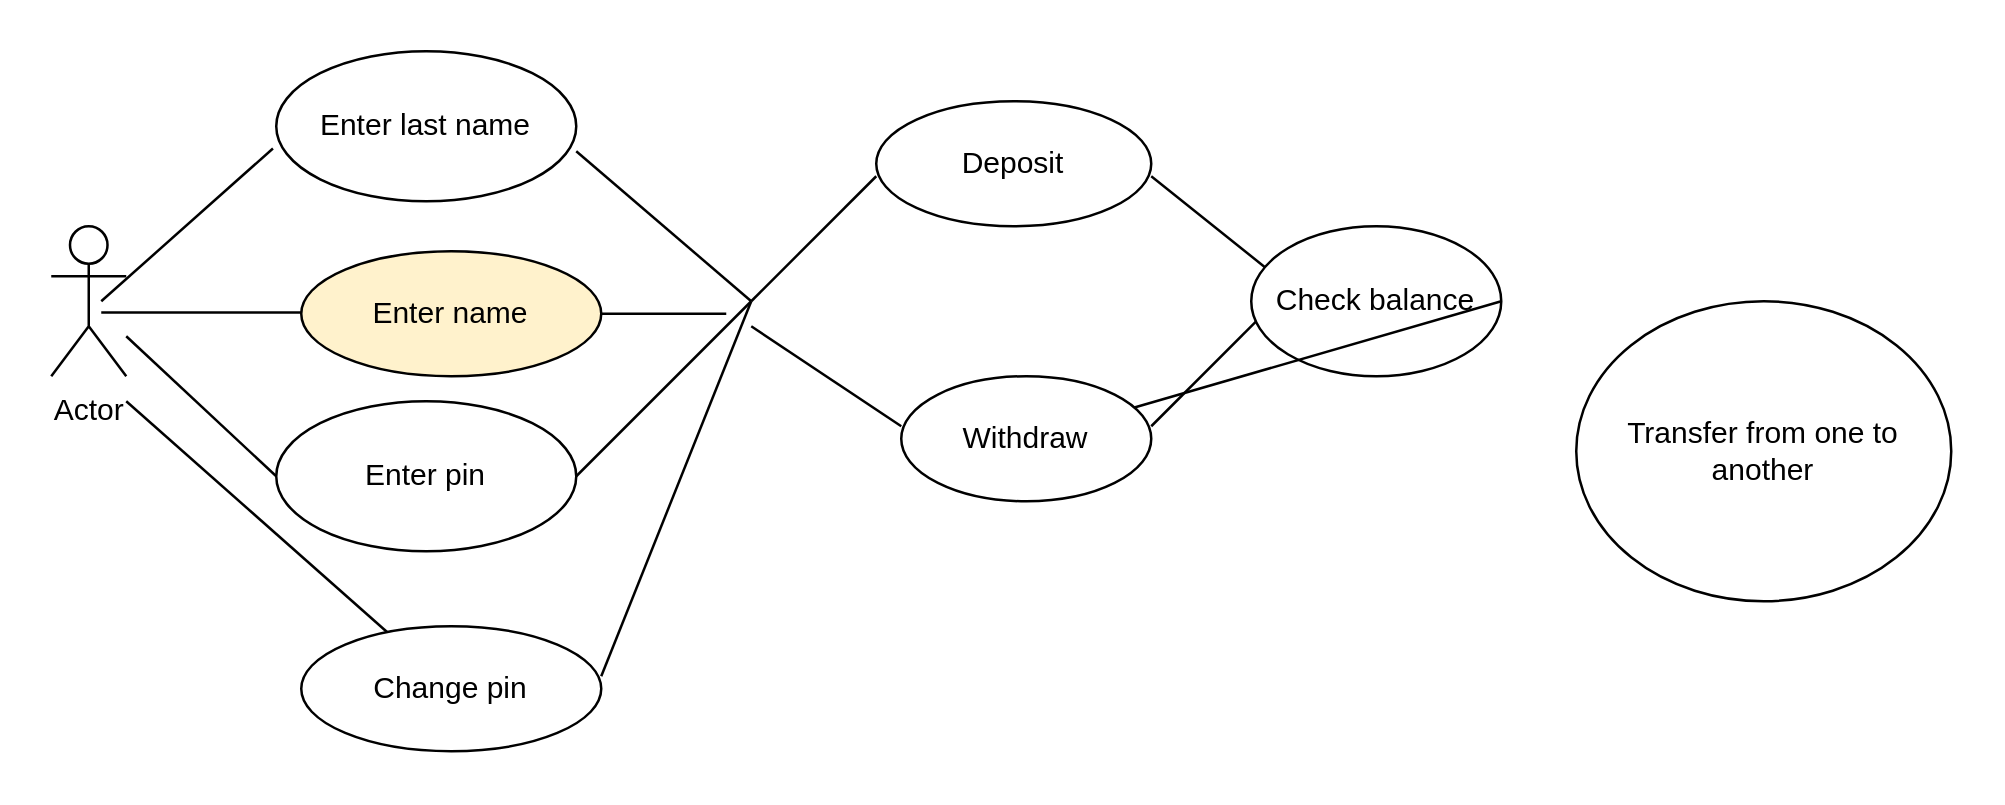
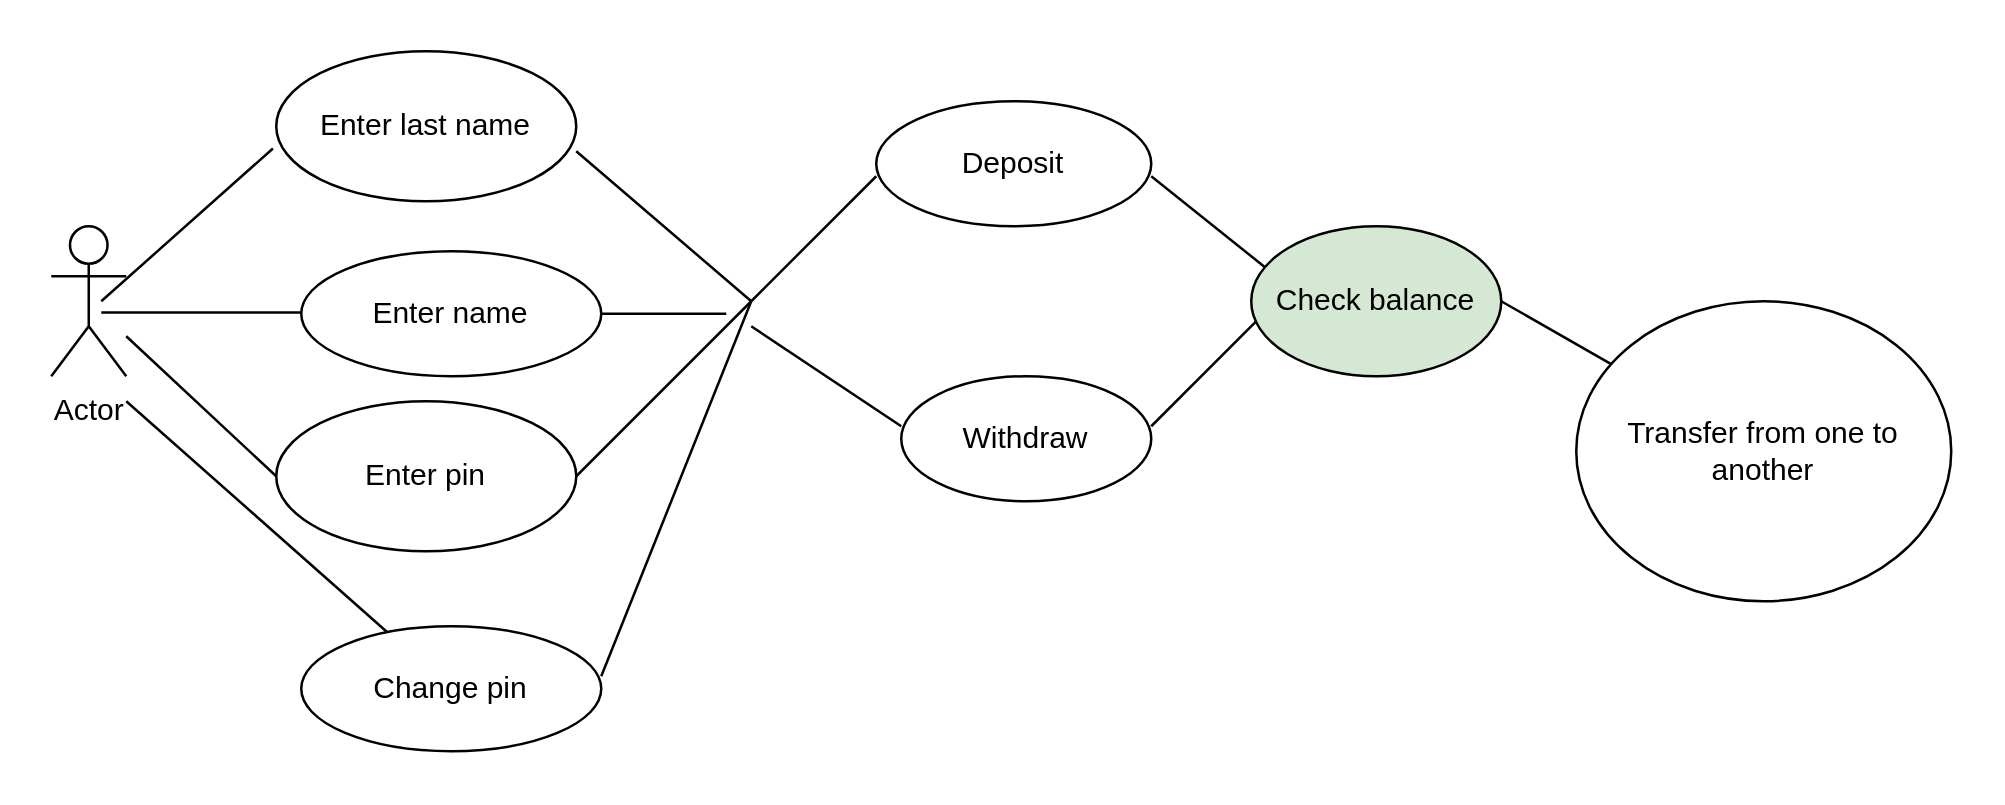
node "Check balance": fillcolor #ffffff -> #d5e8d4
node "Enter name": fillcolor #fff2cc -> #ffffff
edge "Check balance" -- "Withdraw": now "Check balance" -- "Transfer from one to another"
